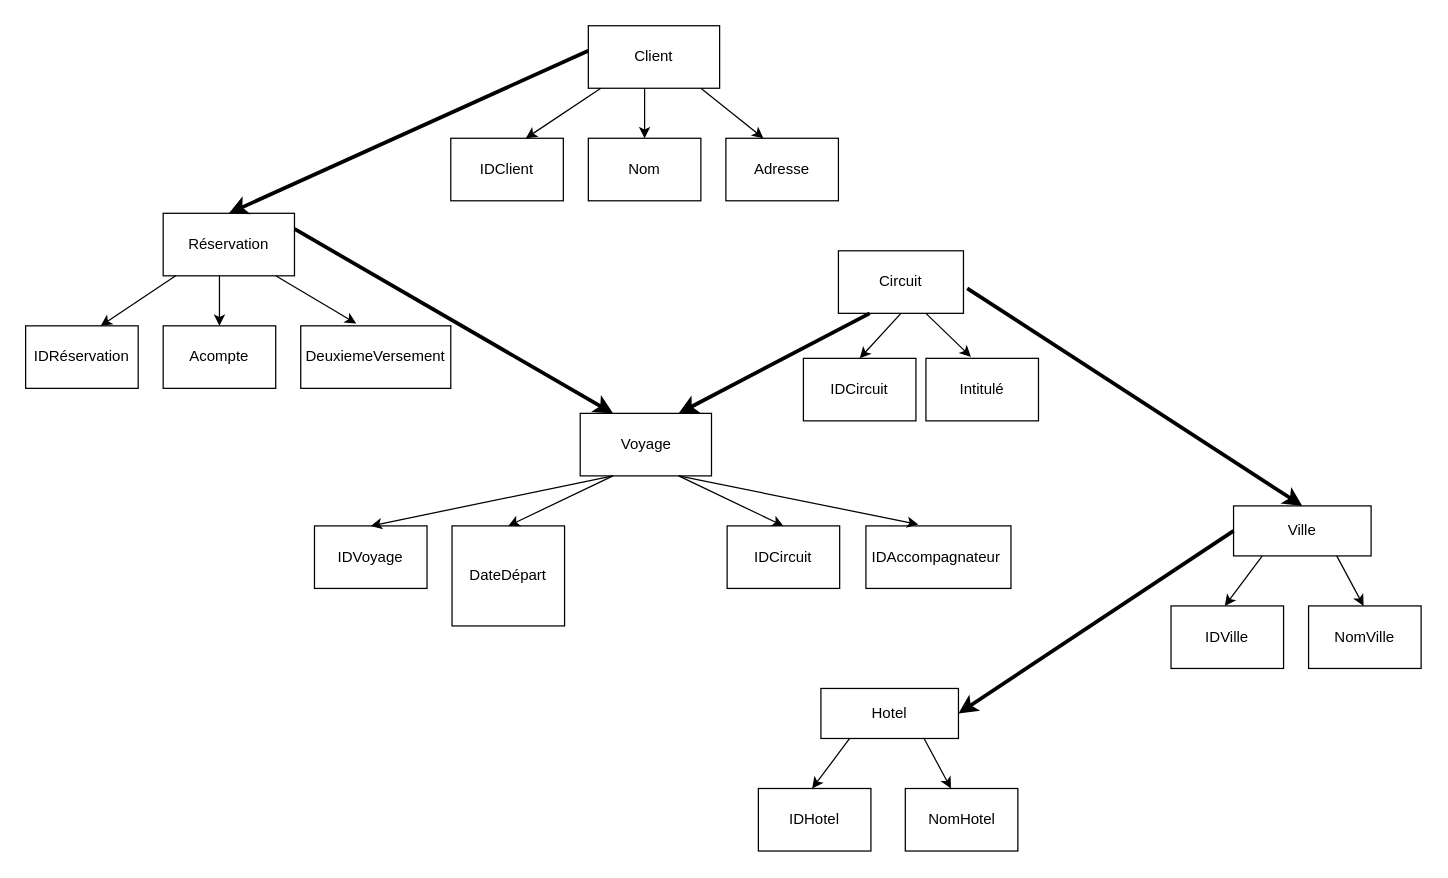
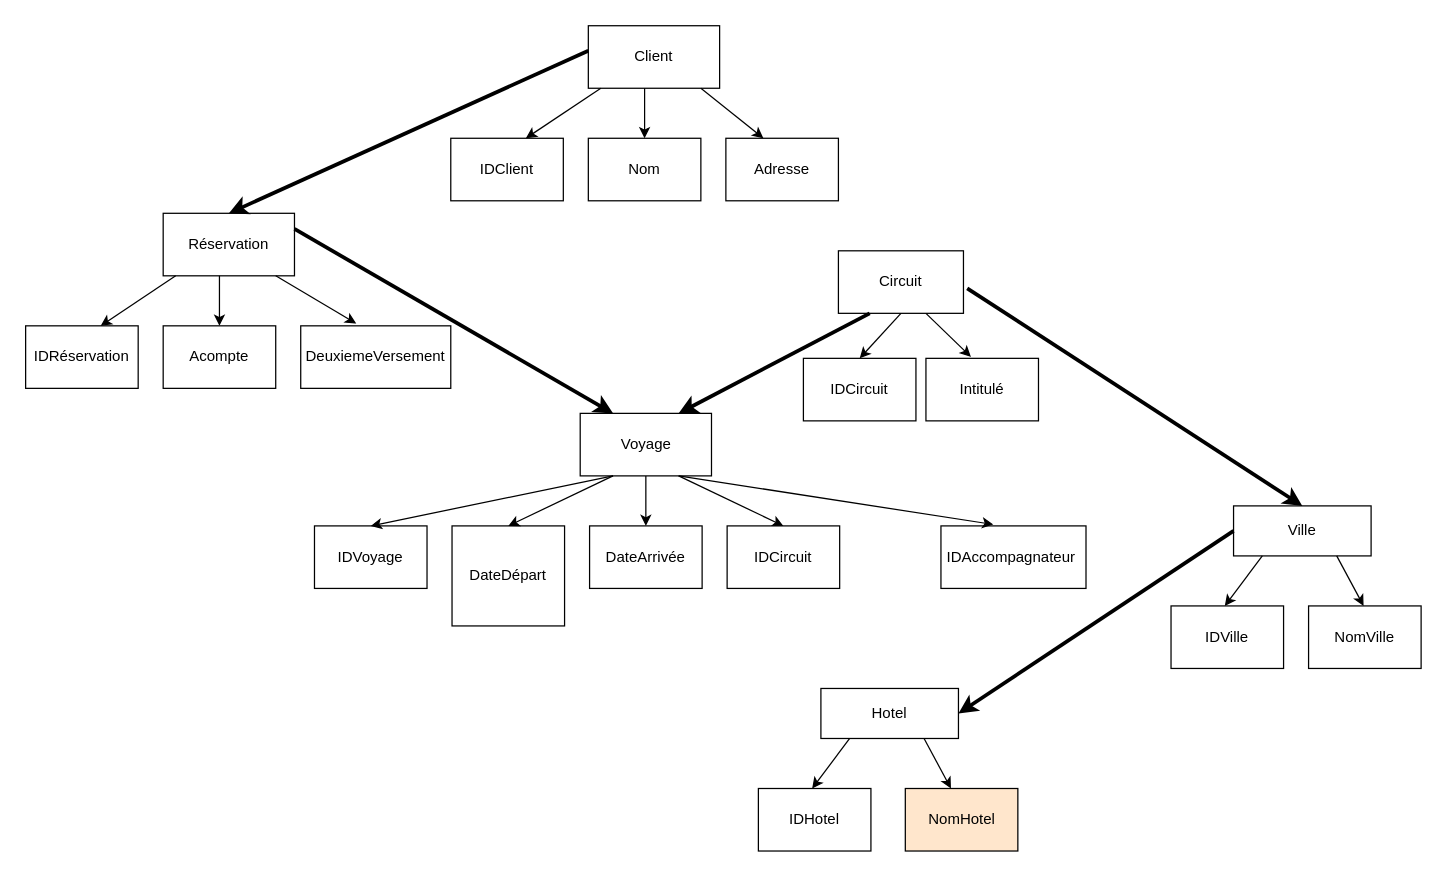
edge "Voyage" -> "DateArrivée": added
node "DateArrivée": added
node "IDAccompagnateur": moved (938, 557) -> (1013, 557)
node "NomHotel": fillcolor #ffffff -> #ffe6cc
